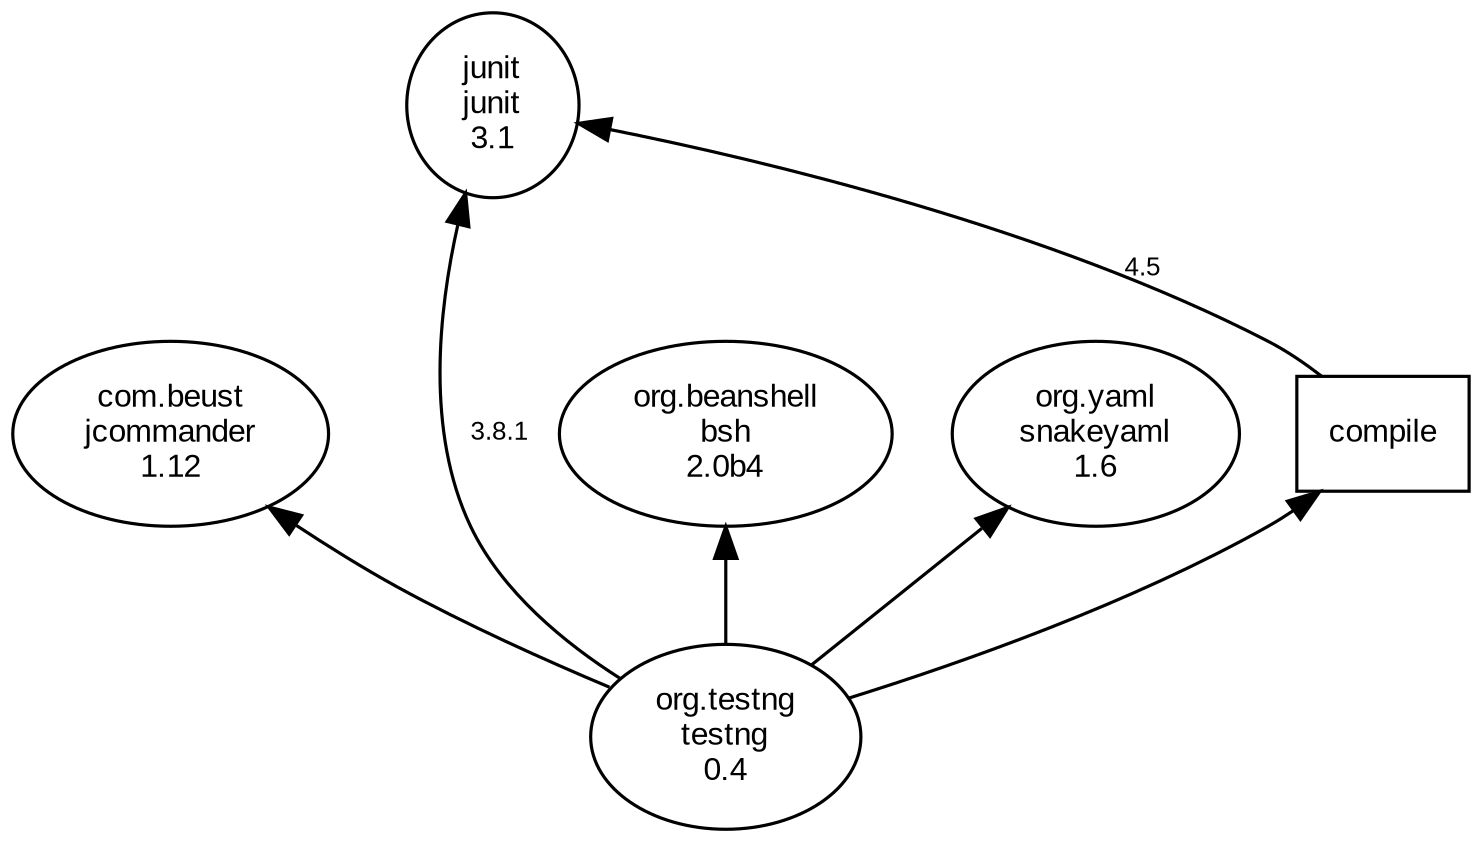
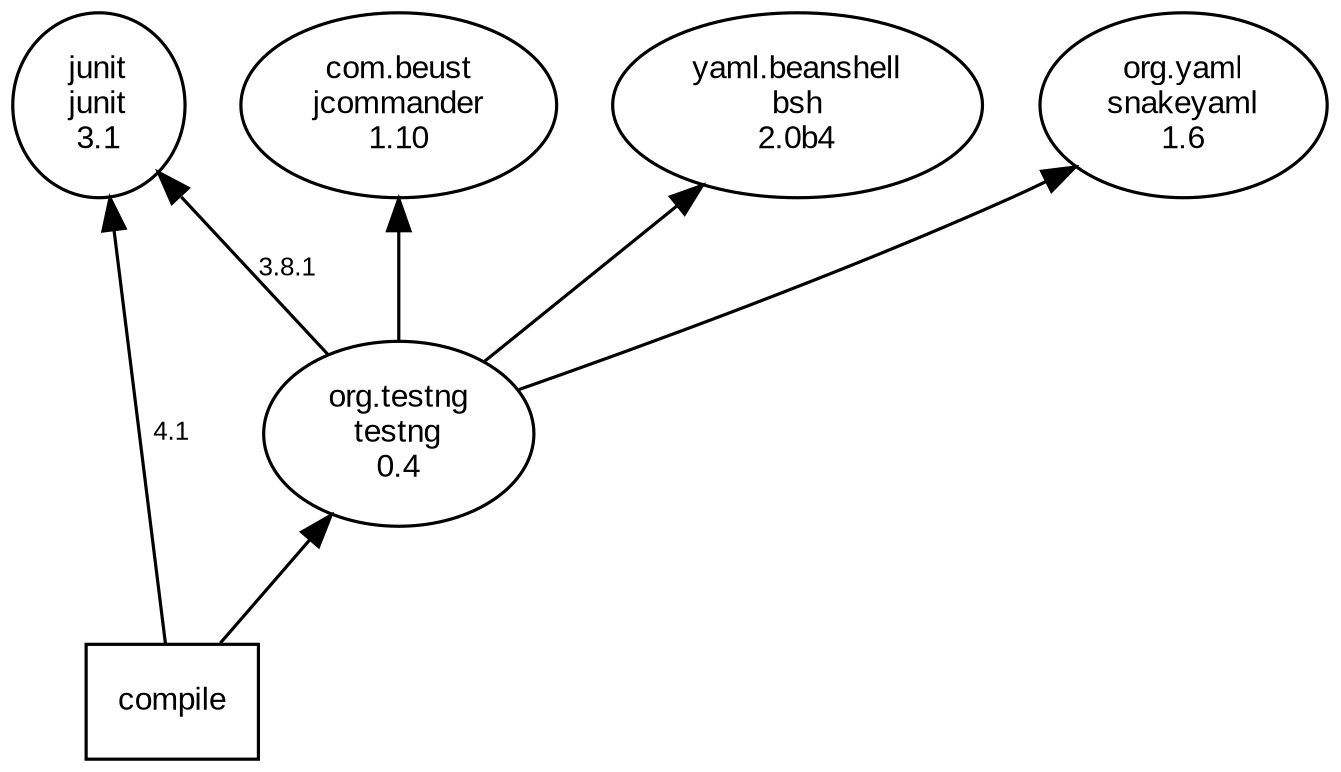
edge "compile" -> "junit junit 3.1": label "4.5" -> "4.1"
node "com.beust jcommander 1.12": label "com.beust jcommander 1.12" -> "com.beust jcommander 1.10"
node "org.beanshell bsh 2.0b4": label "org.beanshell bsh 2.0b4" -> "yaml.beanshell bsh 2.0b4"
edge "org.testng testng 0.4" -> "compile": reversed
